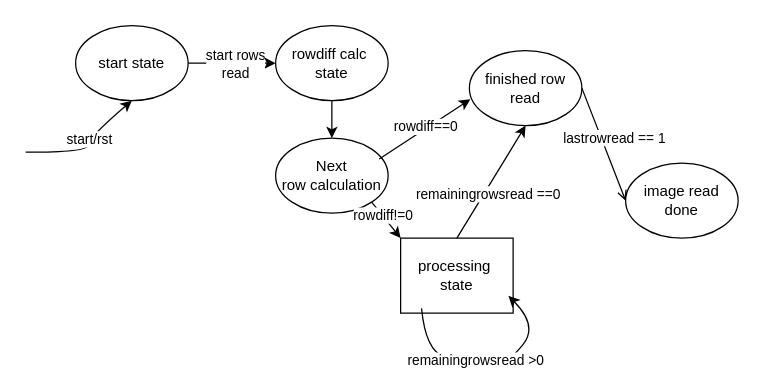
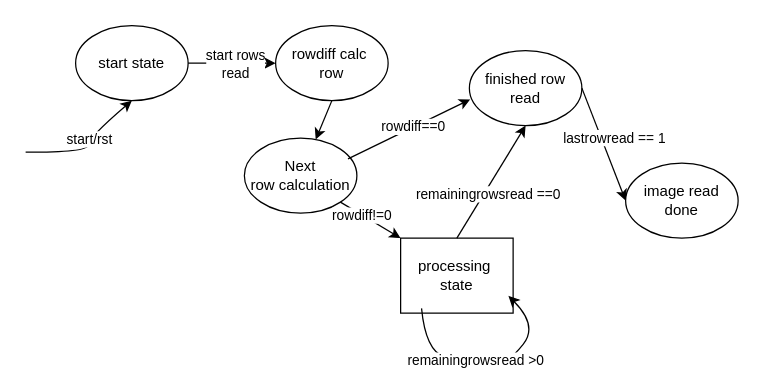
node "rowdiff calc state": label "rowdiff calc state" -> "rowdiff calc row"
node "Next row calculation": moved (332, 176) -> (301, 176)
edge "finished row read" -> "image read done": arrowhead open -> classic
